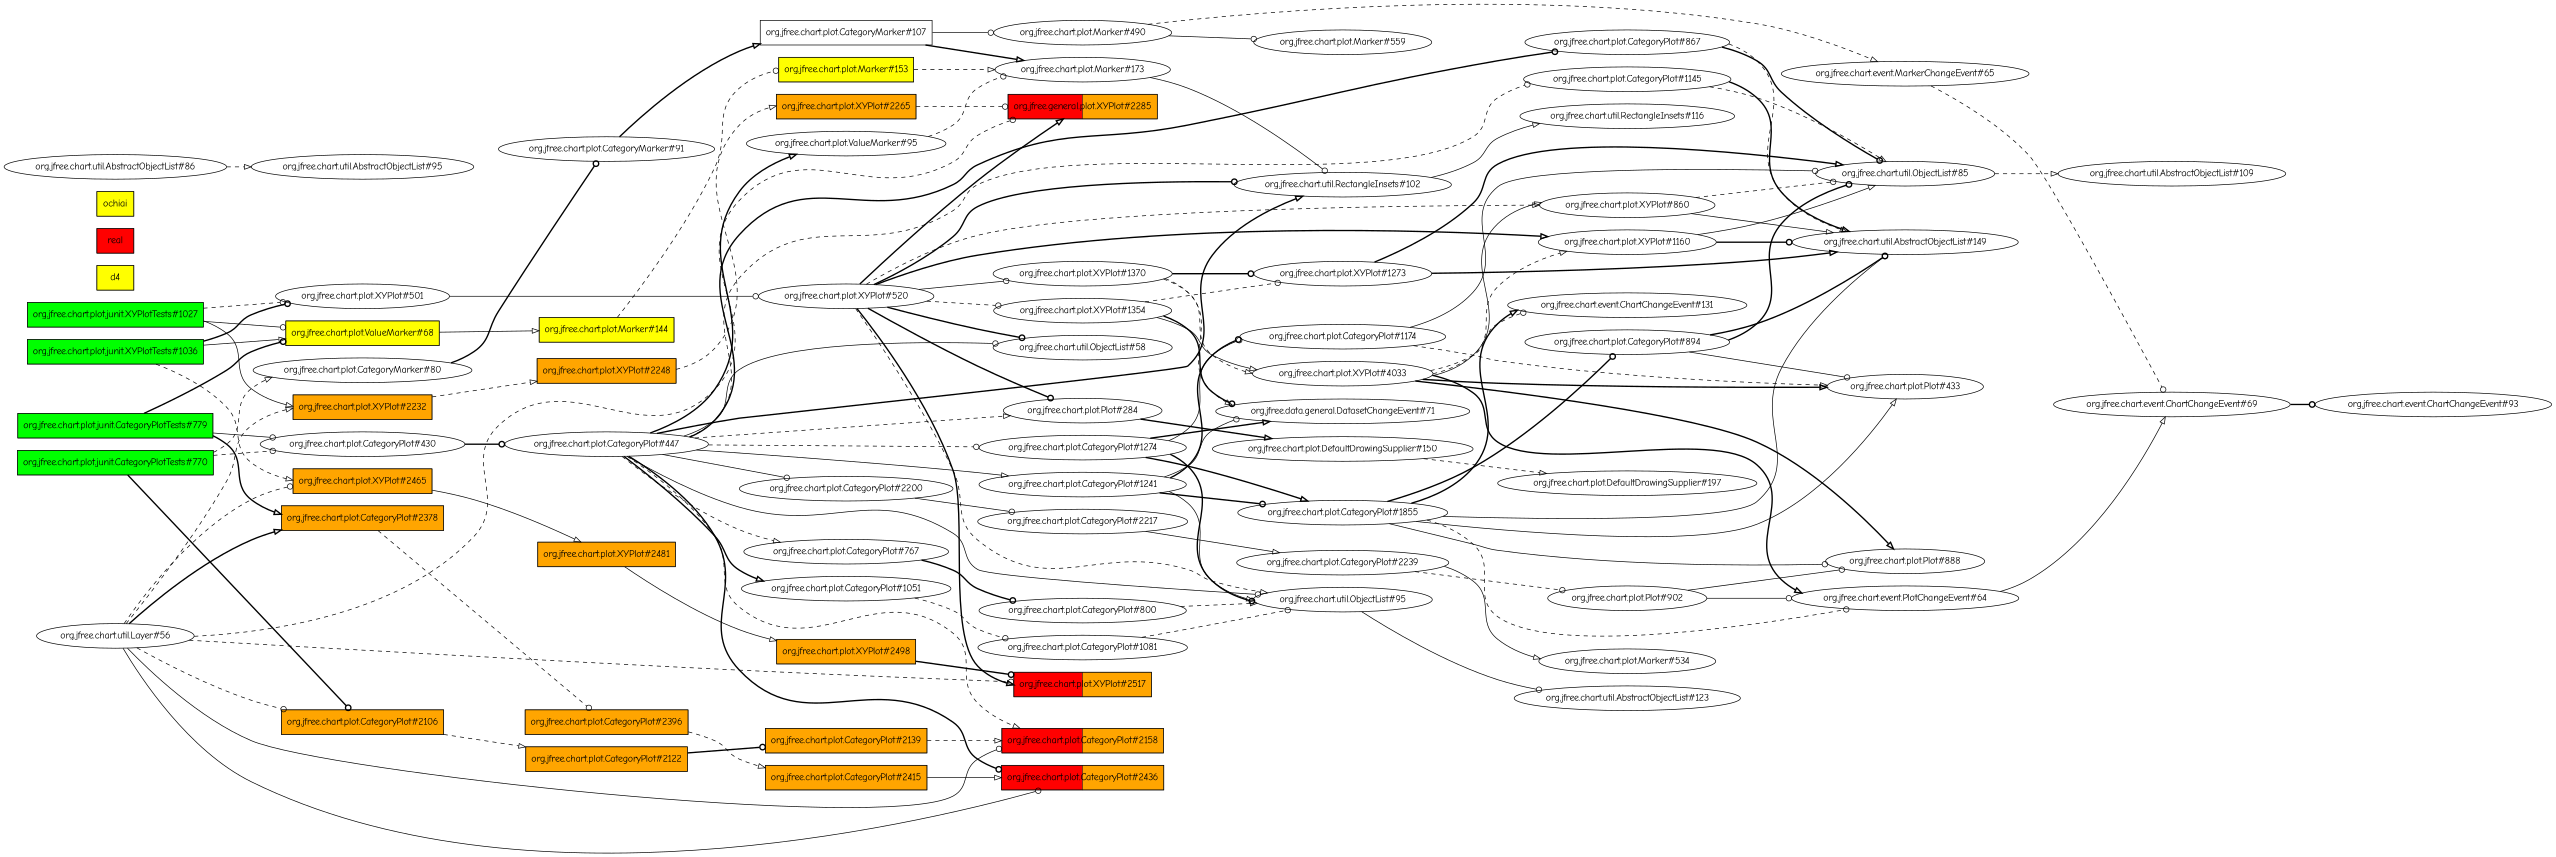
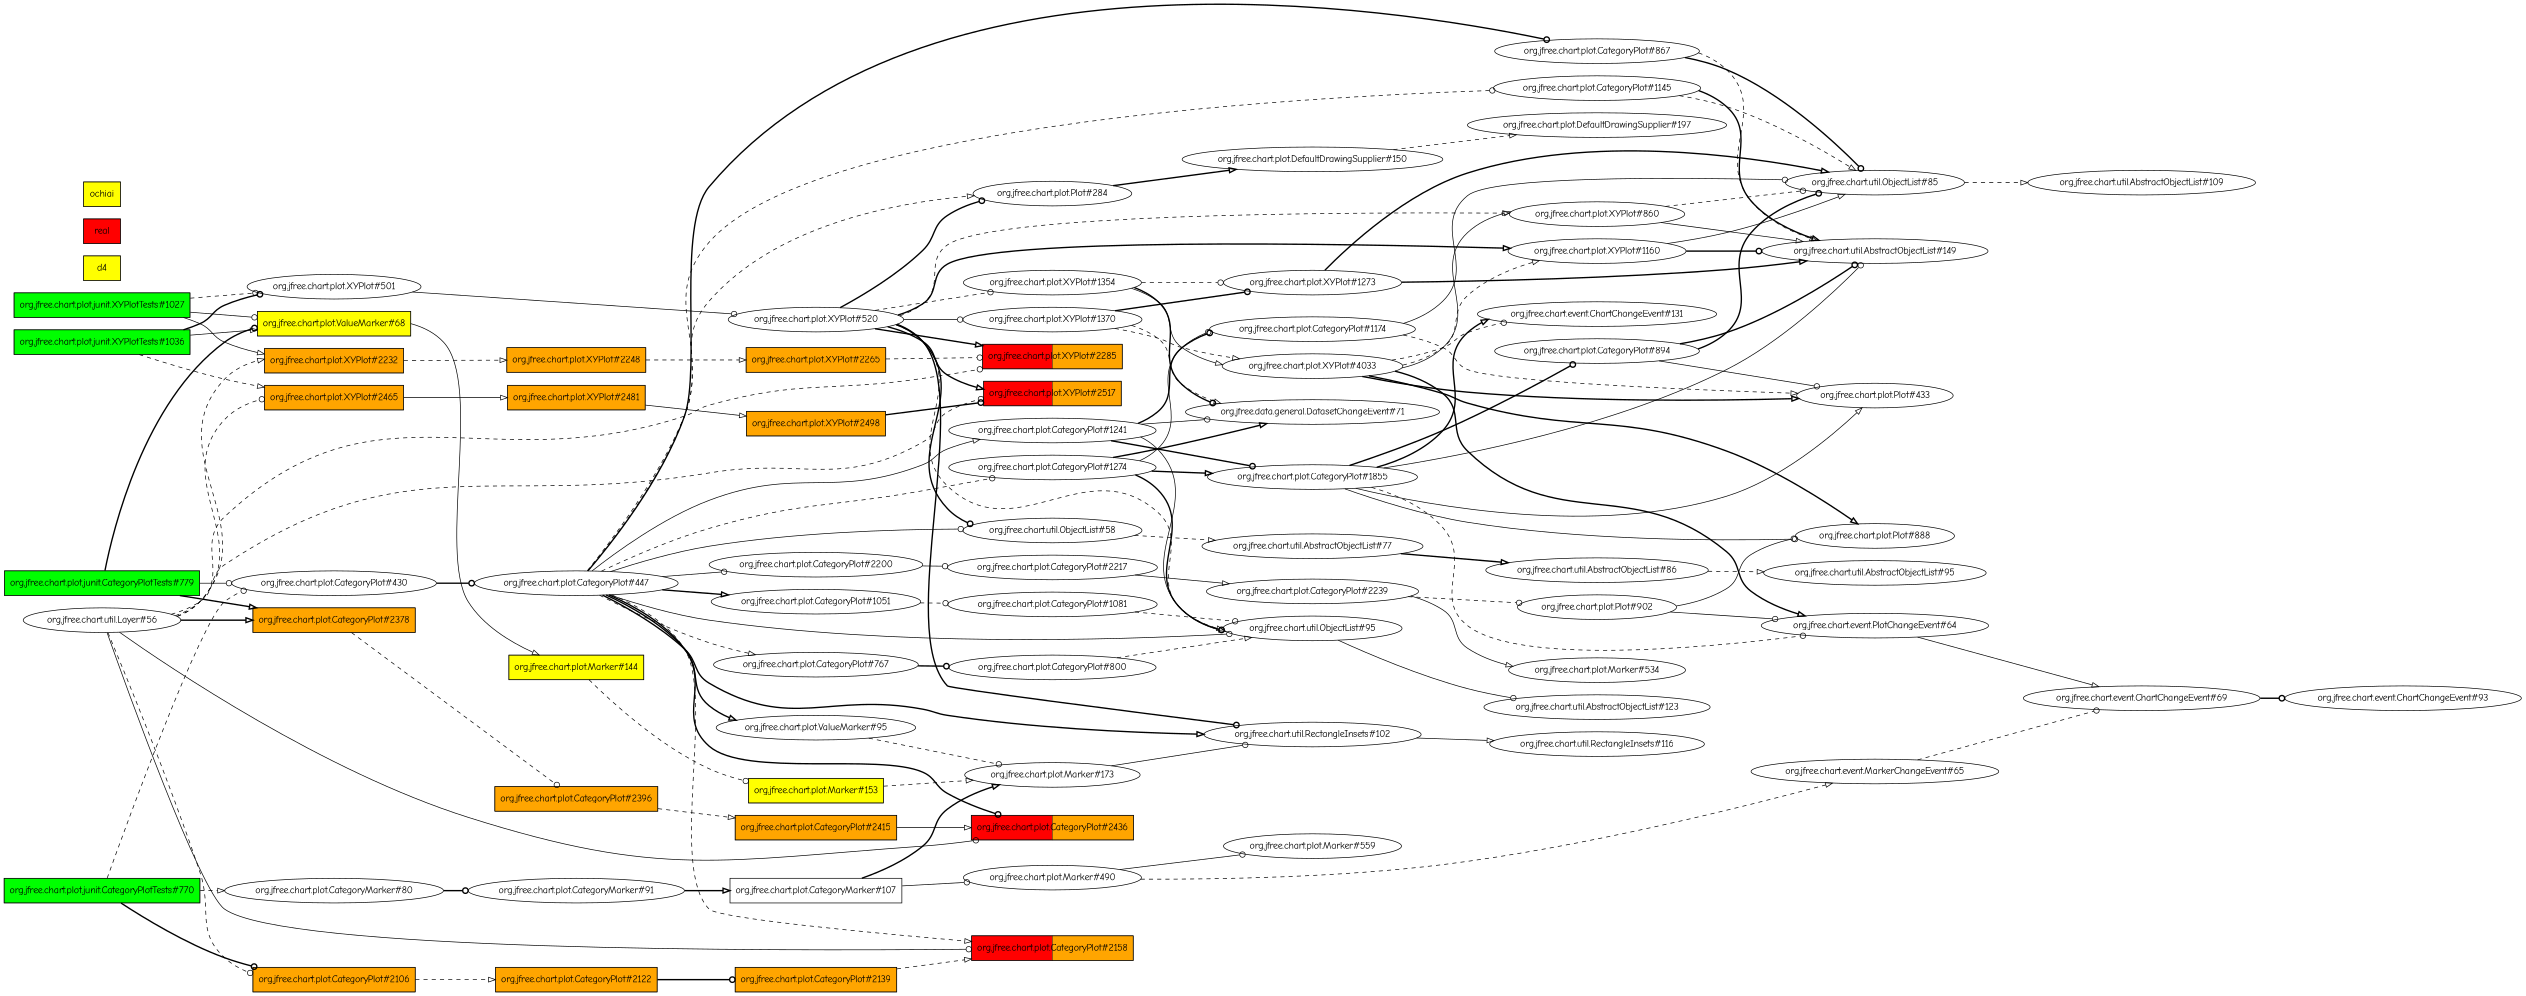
node "org.jfree.general.plot.XYPlot#2285": label "org.jfree.general.plot.XYPlot#2285" -> "org.jfree.chart.plot.XYPlot#2285"
node "org.jfree.chart.util.AbstractObjectList#77": added
